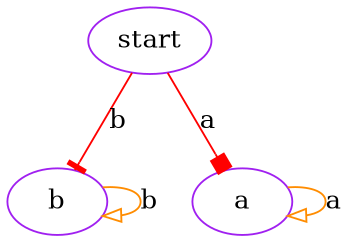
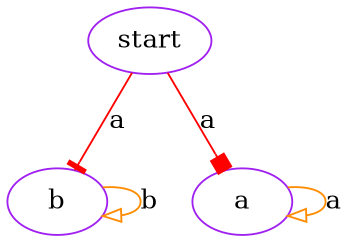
edge "start" -> "b": label "b" -> "a"
